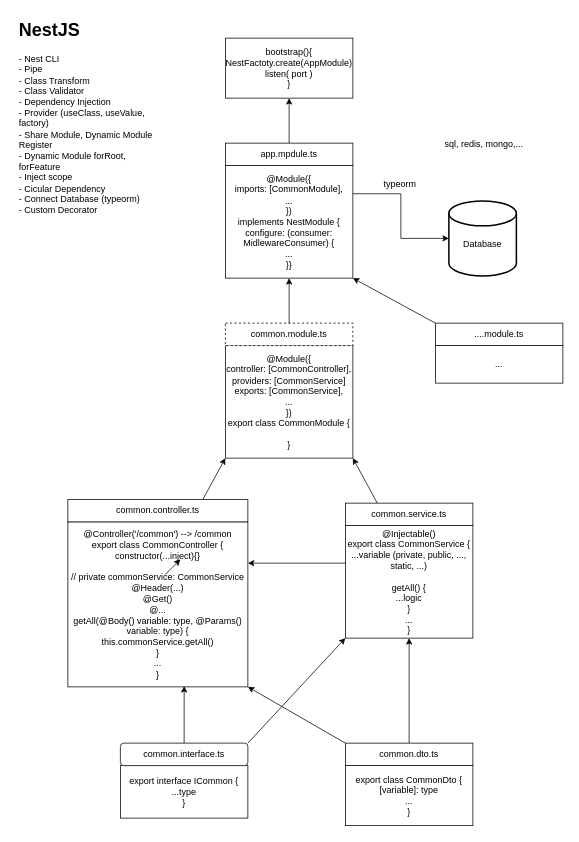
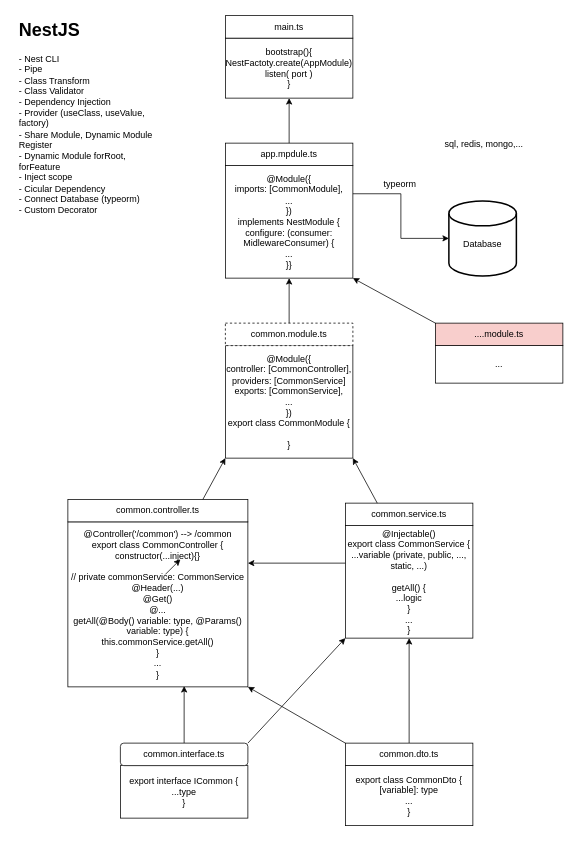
node "main.ts": added
node "....module.ts": fillcolor #ffffff -> #f8cecc
